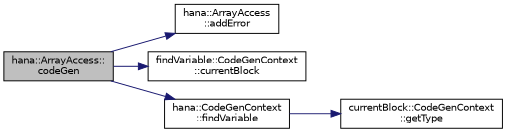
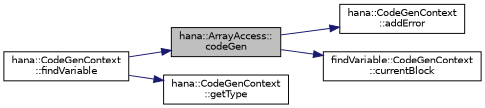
node "hana::ArrayAccess ::addError": label "hana::ArrayAccess ::addError" -> "hana::CodeGenContext ::addError"
edge "hana::ArrayAccess:: codeGen" -> "hana::CodeGenContext ::findVariable": reversed
node "currentBlock::CodeGenContext ::getType": label "currentBlock::CodeGenContext ::getType" -> "hana::CodeGenContext ::getType"
